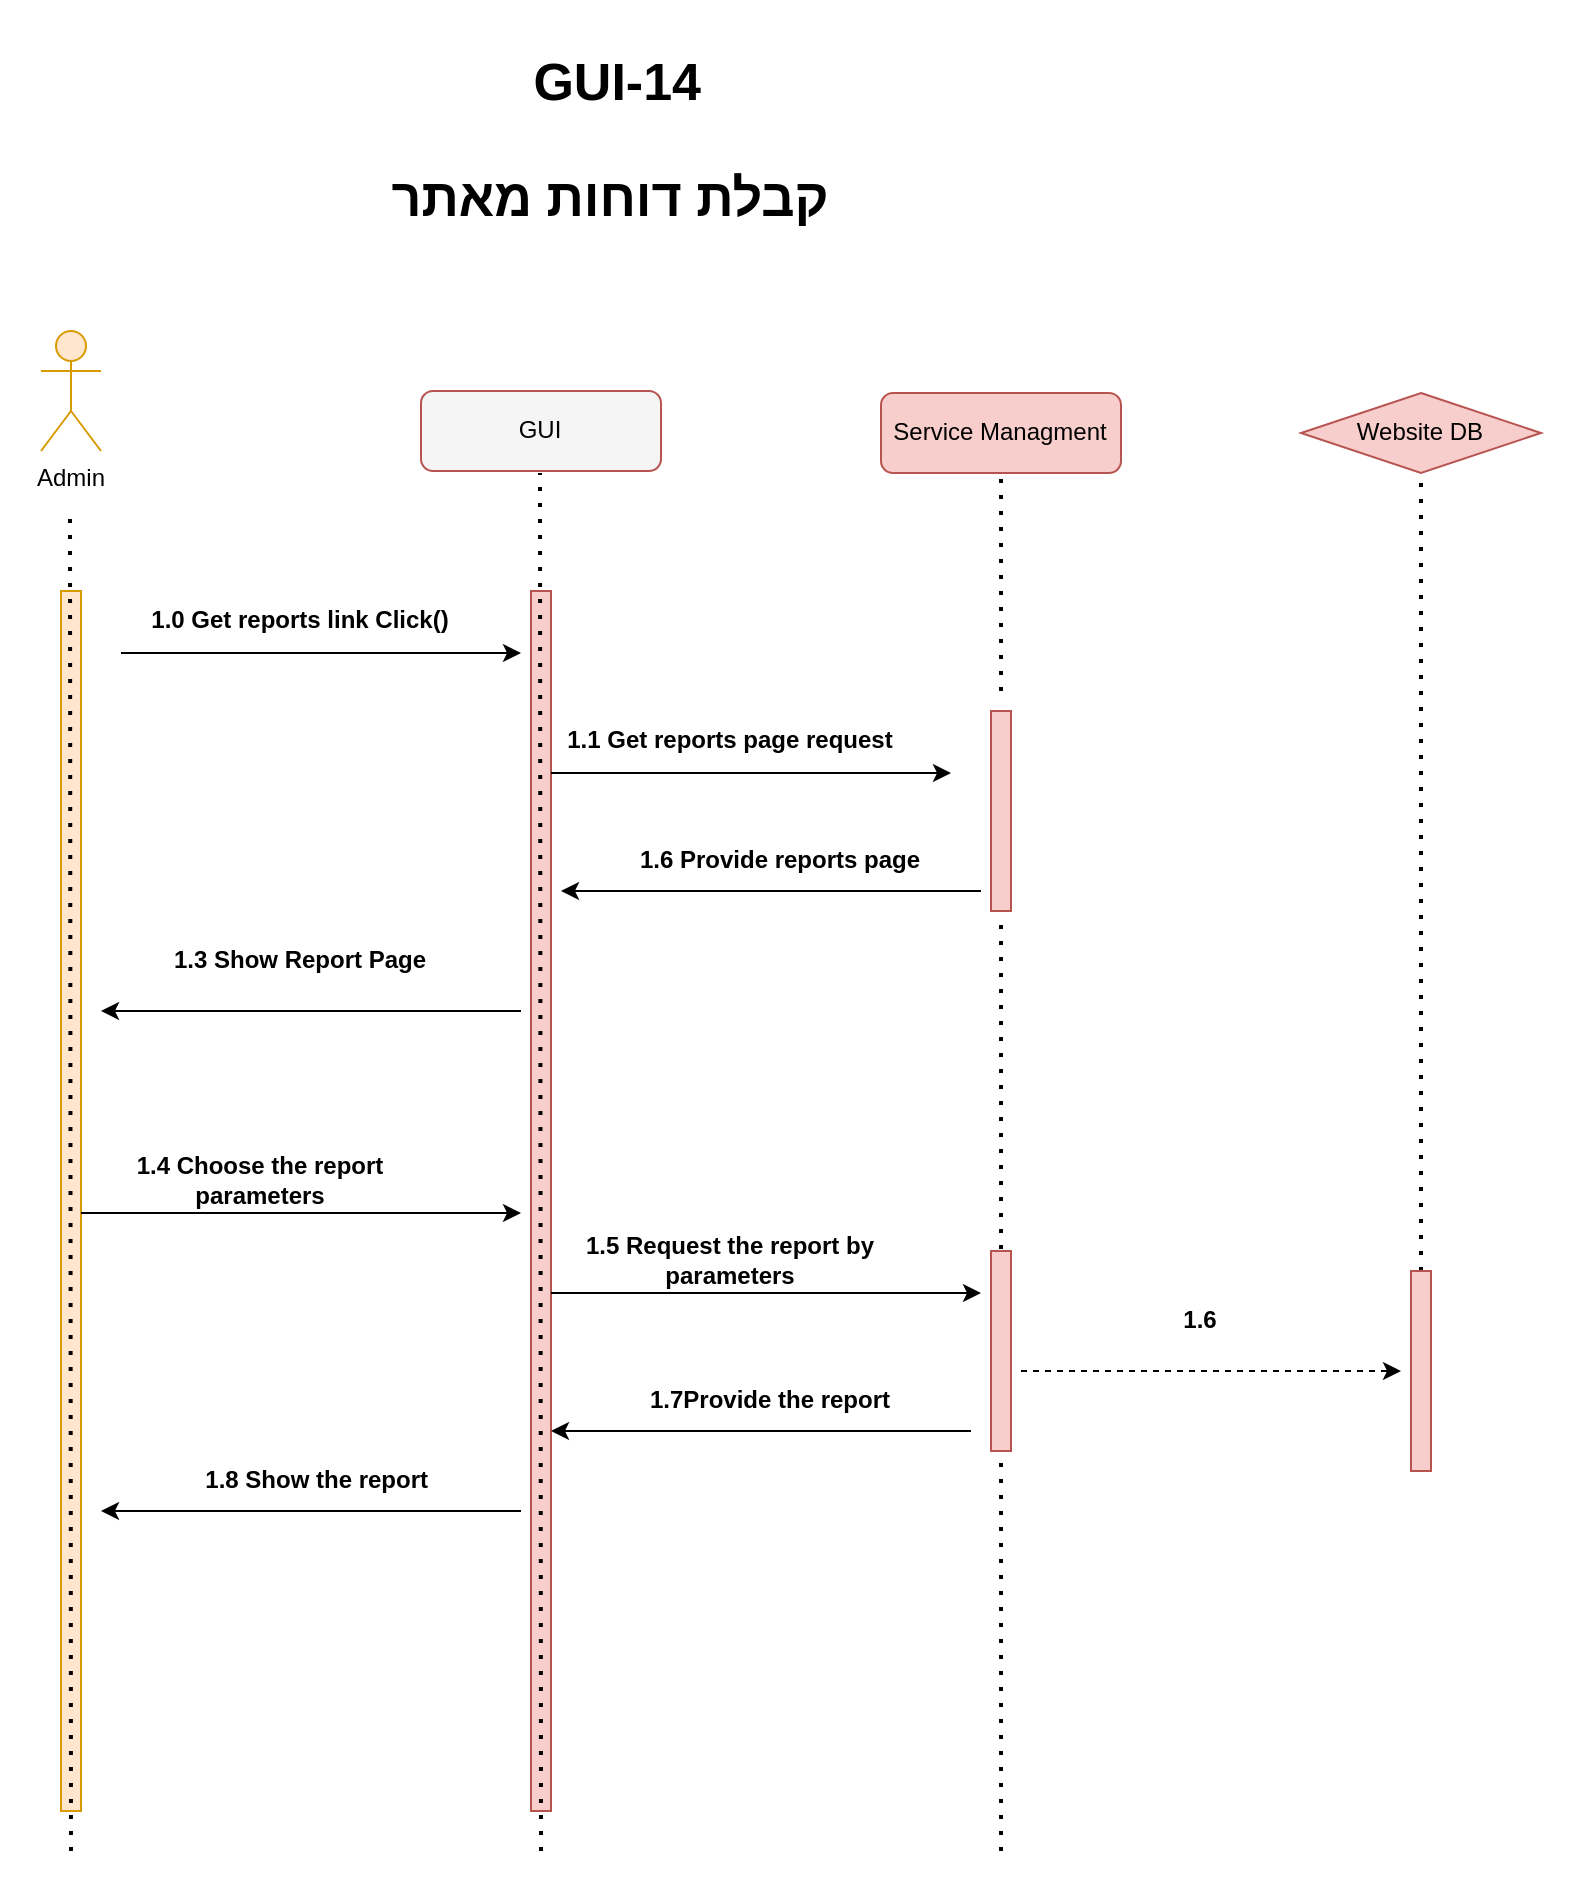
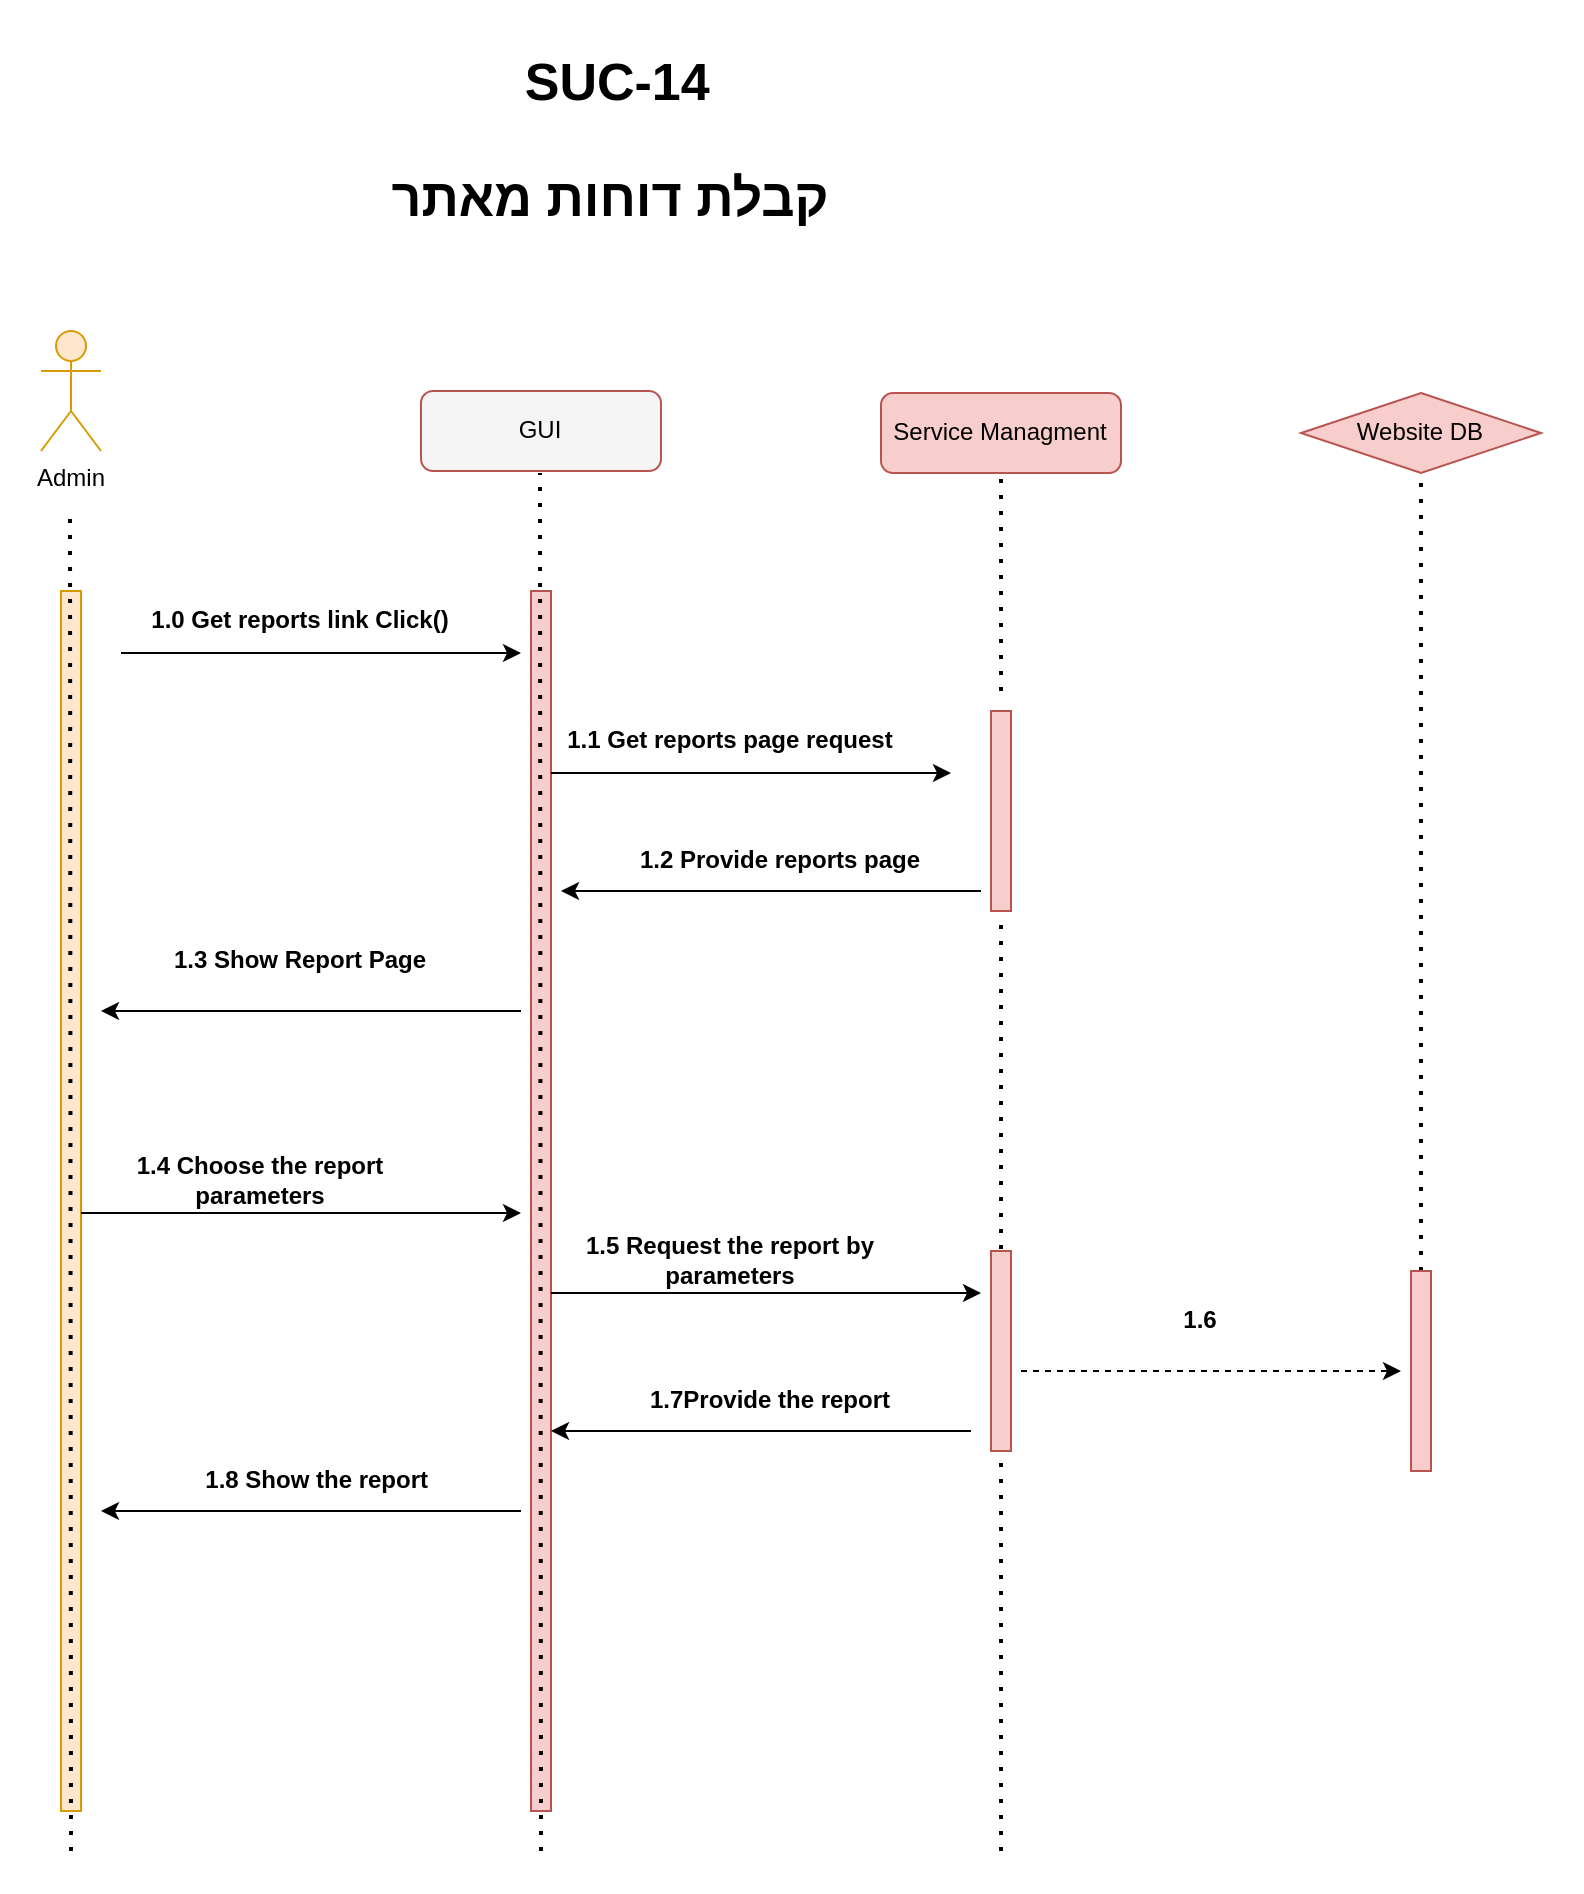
node "GUI-14 קבלת דוחות מאתר": label "GUI-14 קבלת דוחות מאתר" -> "SUC-14 קבלת דוחות מאתר"
node "1.6 Provide reports page": label "1.6 Provide reports page" -> "1.2 Provide reports page"
